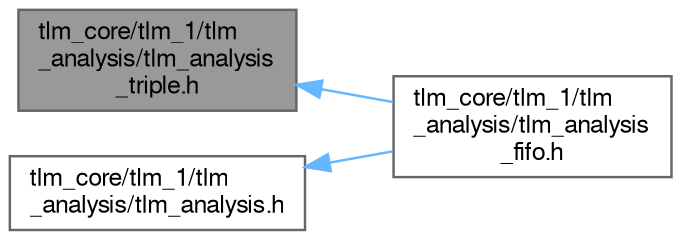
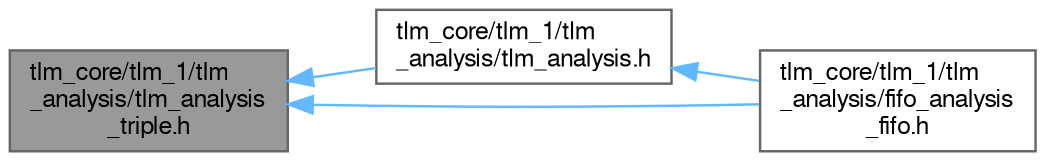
edge "tlm_core/tlm_1/tlm _analysis/tlm_analysis.h" -> "tlm_core/tlm_1/tlm _analysis/tlm_analysis _triple.h": added
node "tlm_core/tlm_1/tlm _analysis/tlm_analysis _fifo.h": label "tlm_core/tlm_1/tlm _analysis/tlm_analysis _fifo.h" -> "tlm_core/tlm_1/tlm _analysis/fifo_analysis _fifo.h"
